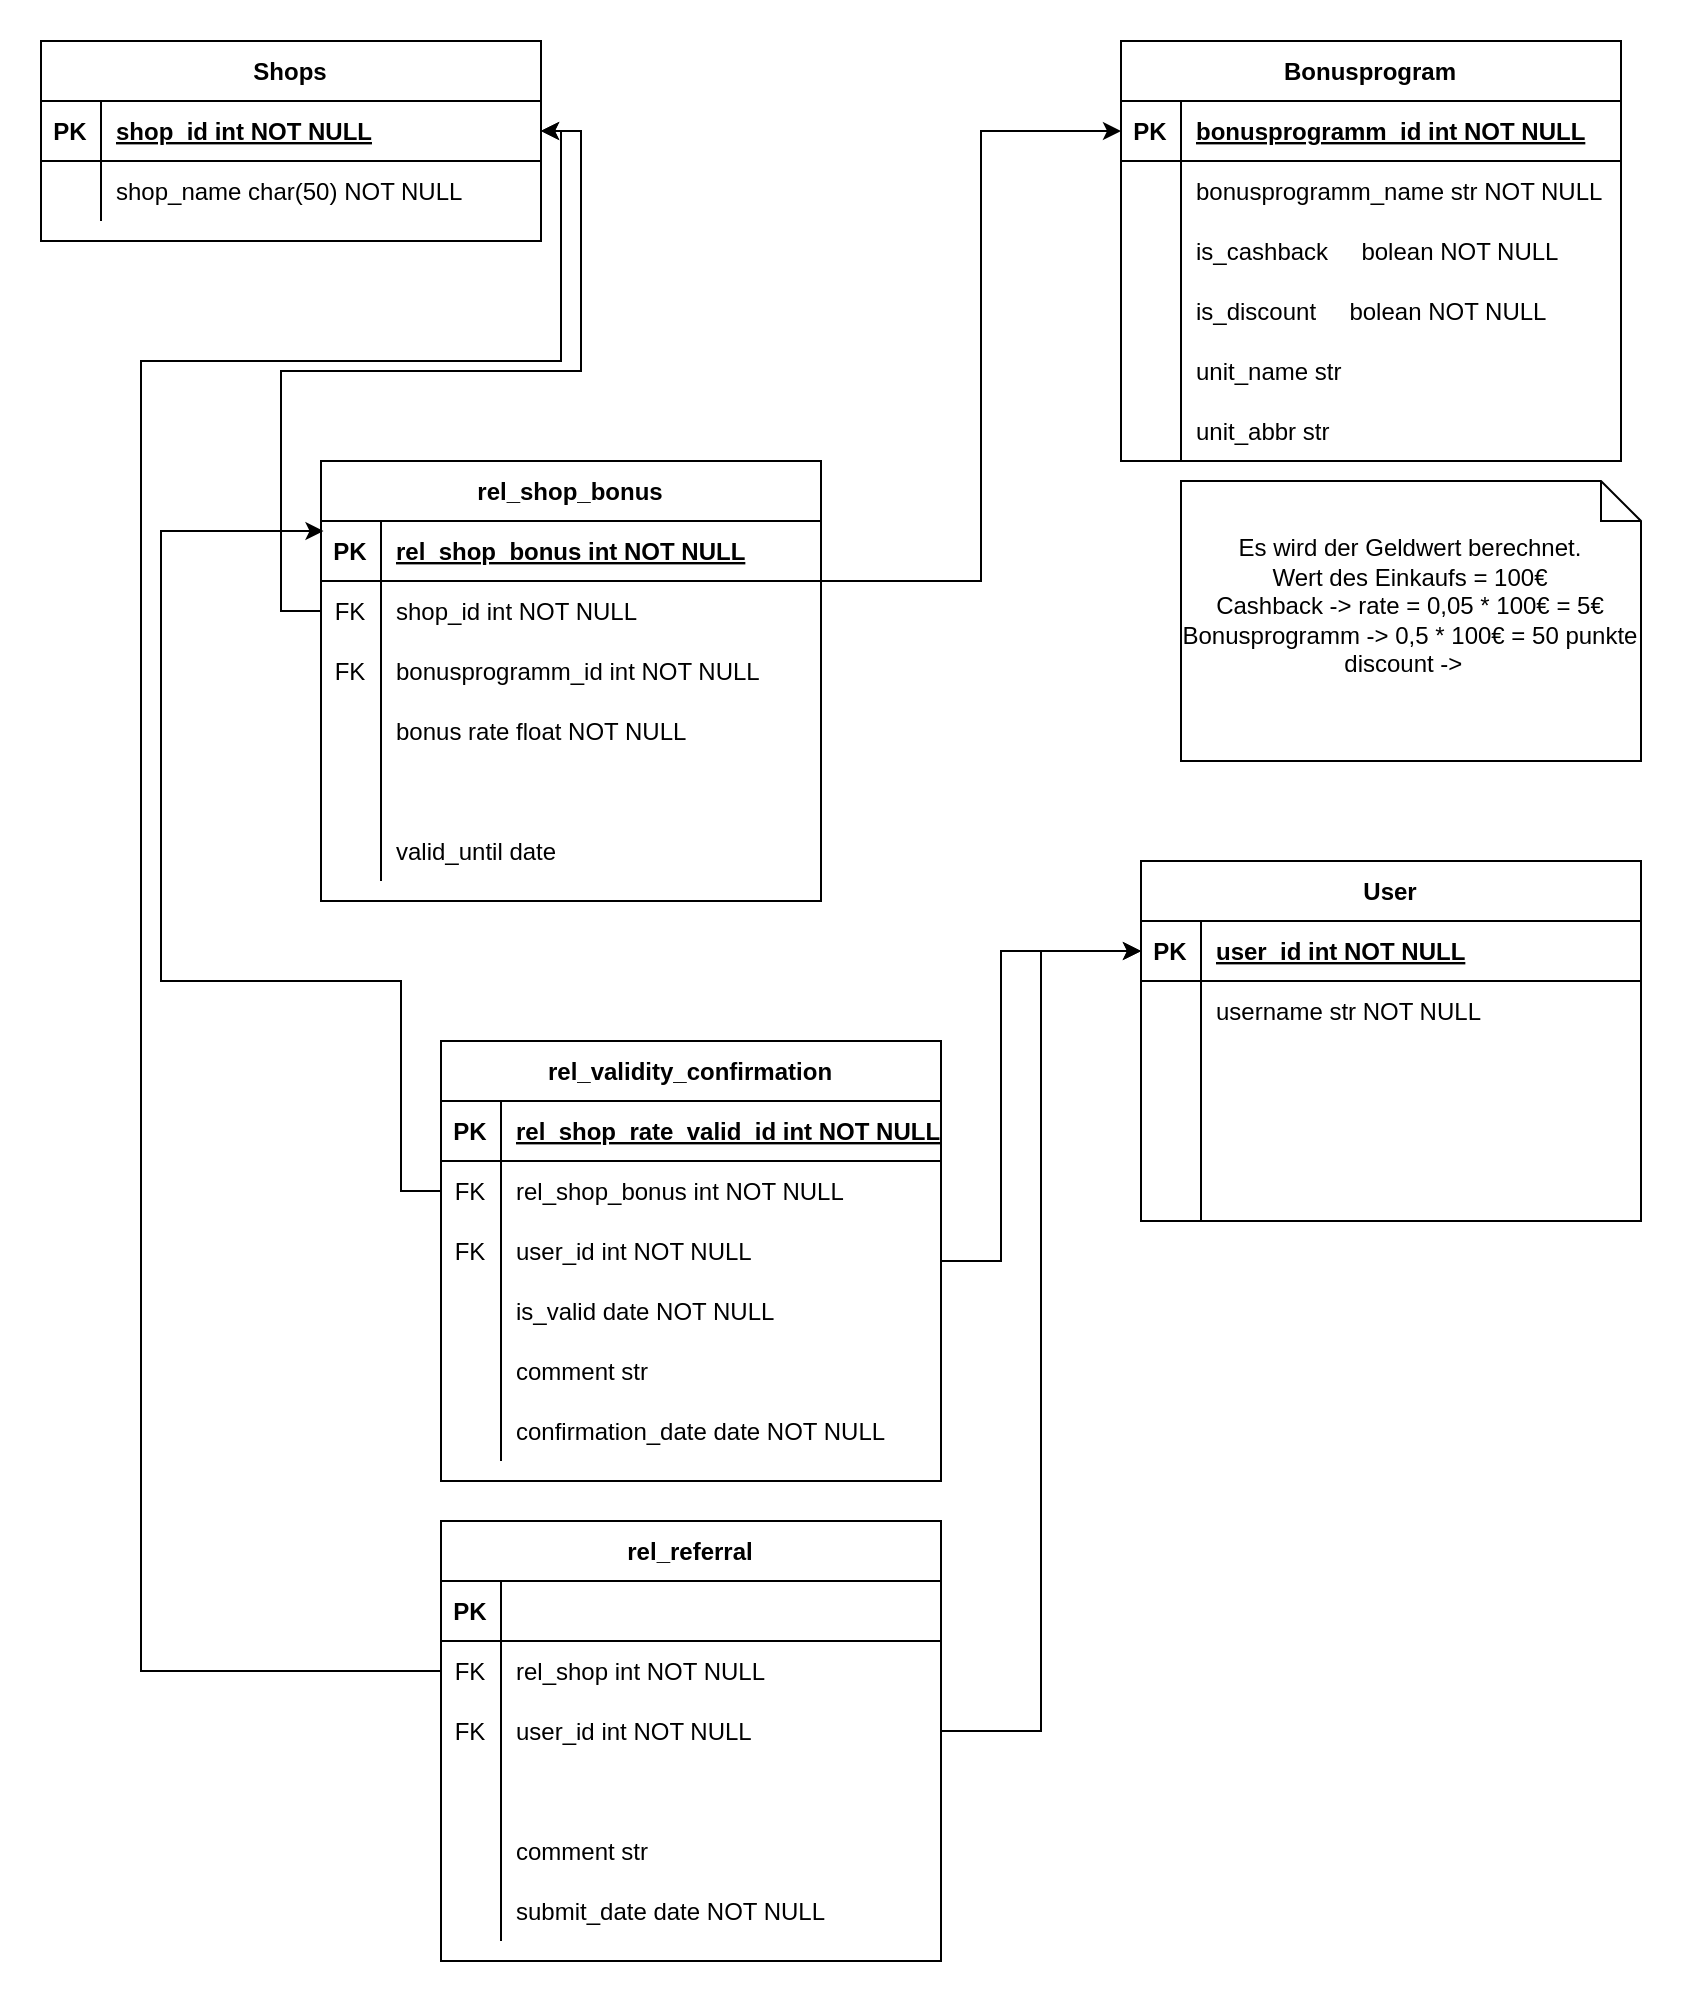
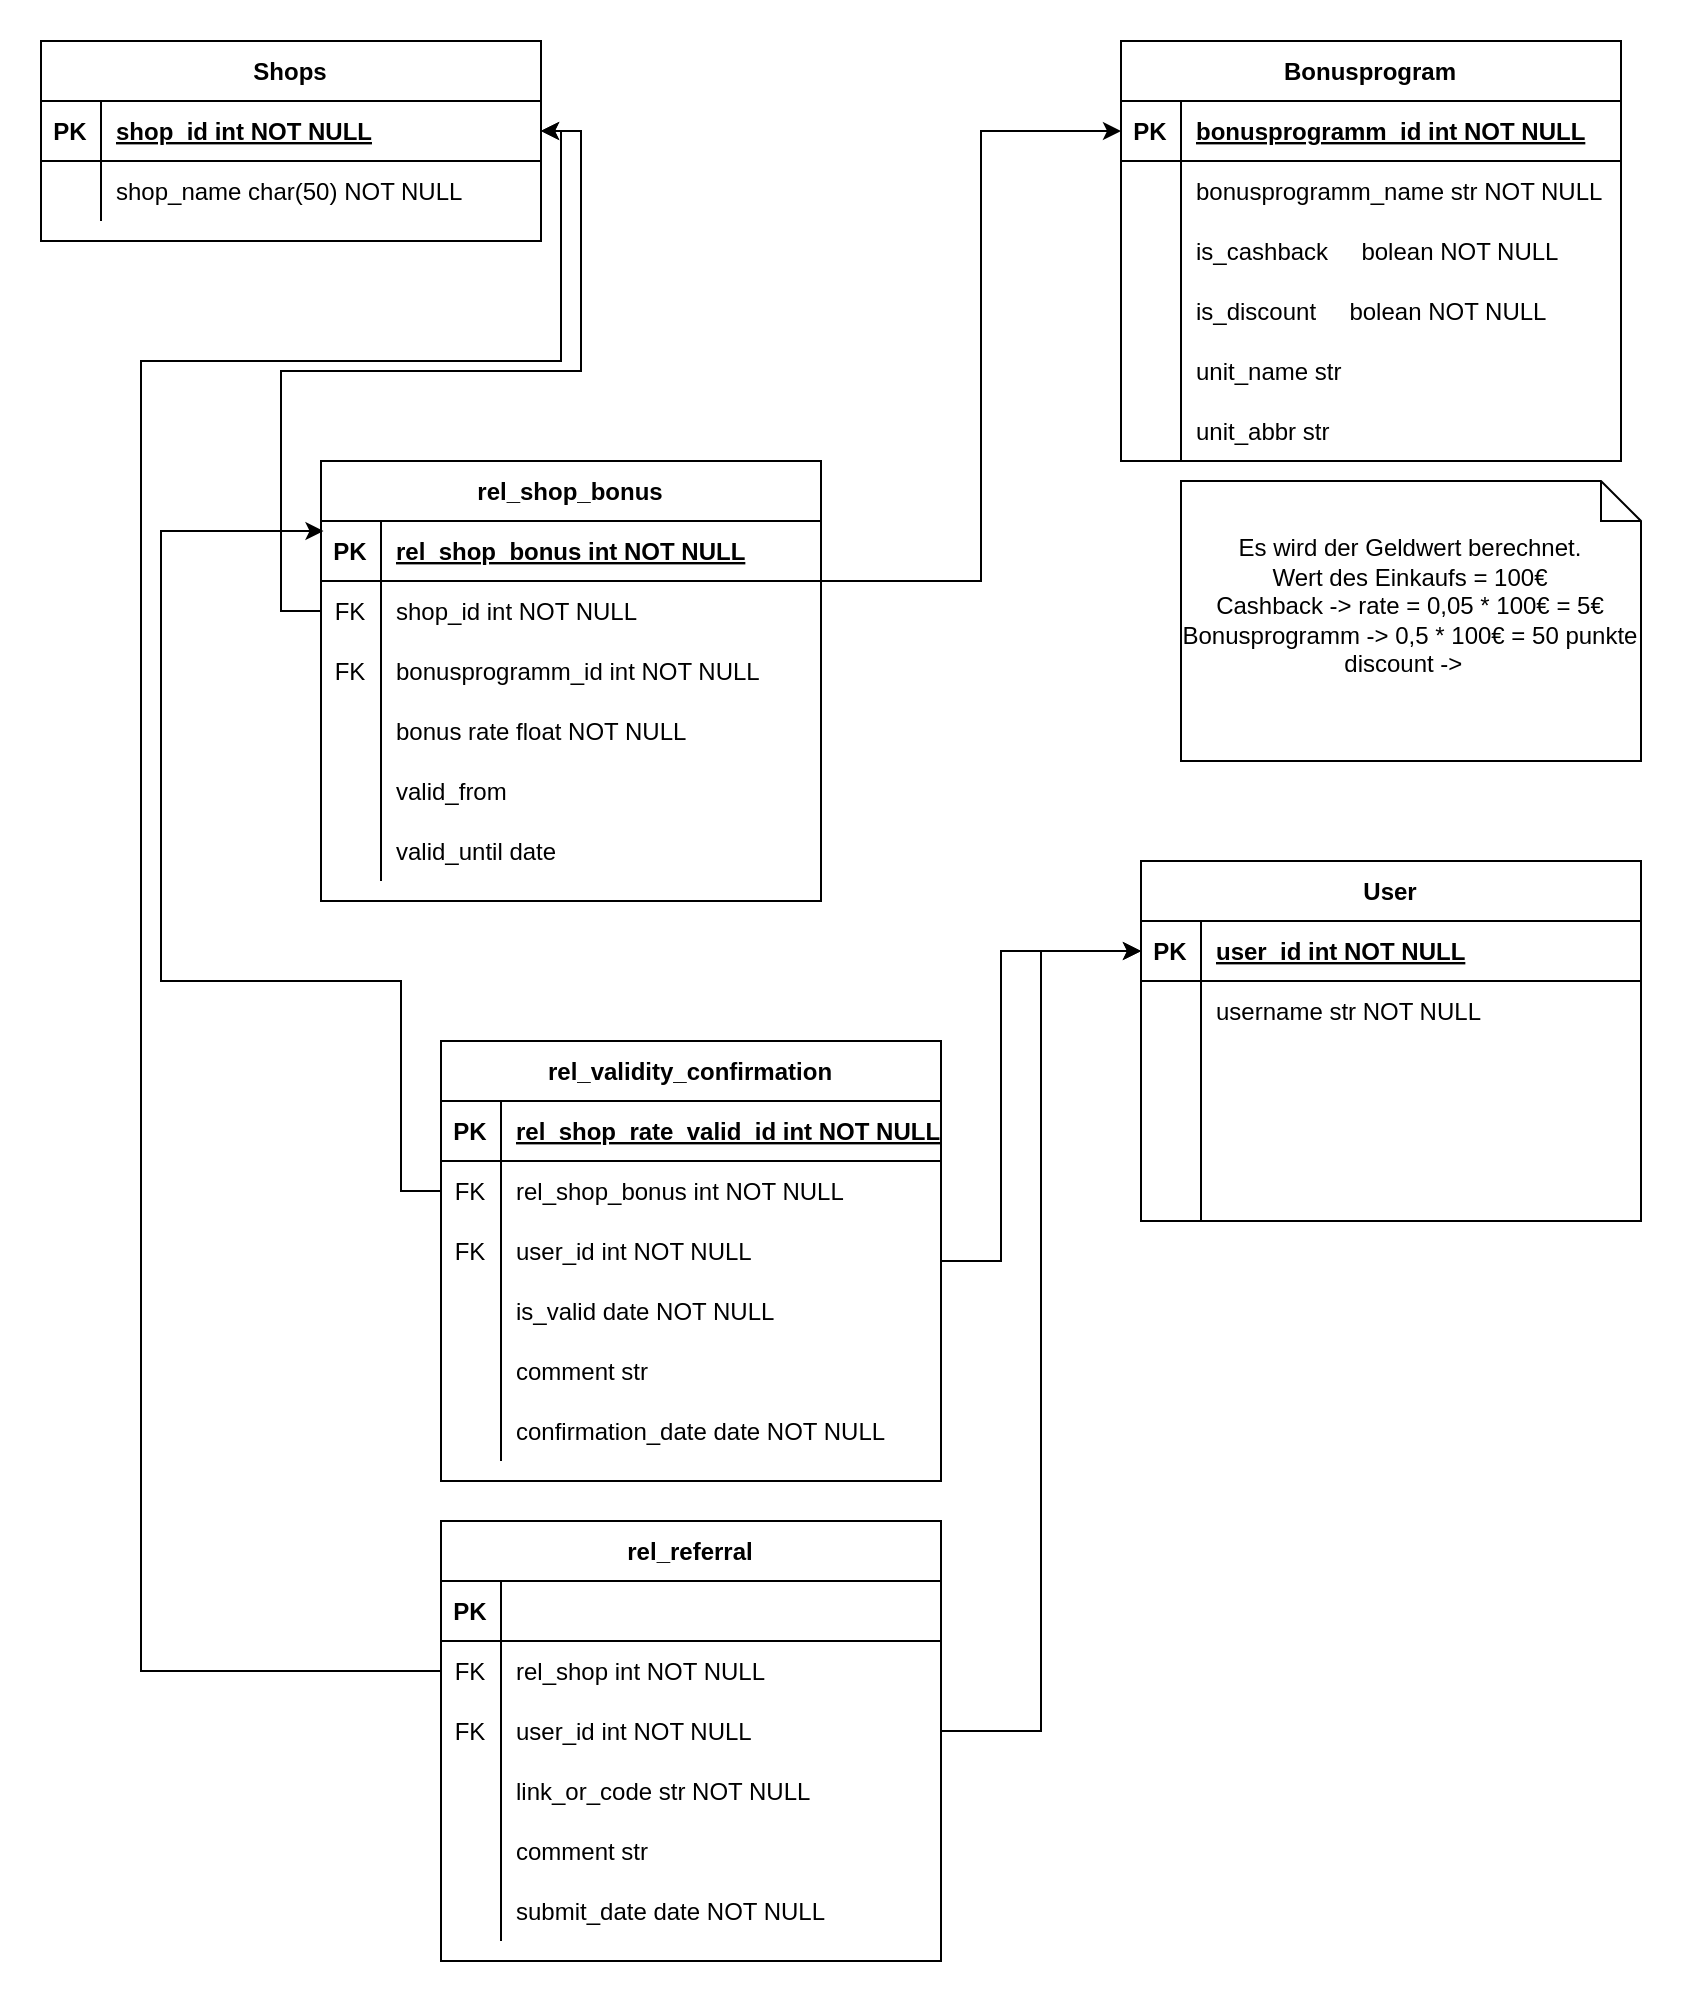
node "valid_from": added
node "link_or_code str NOT NULL": added
